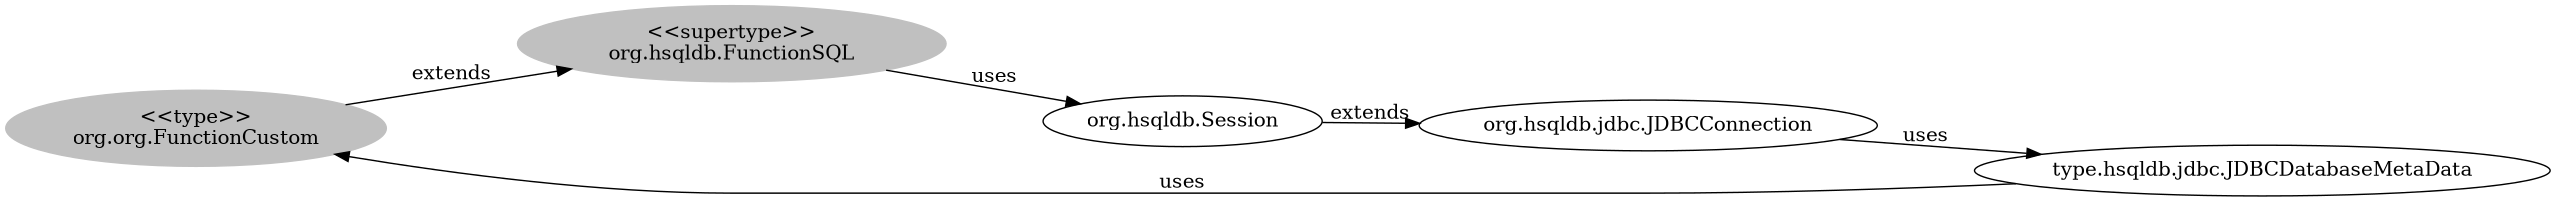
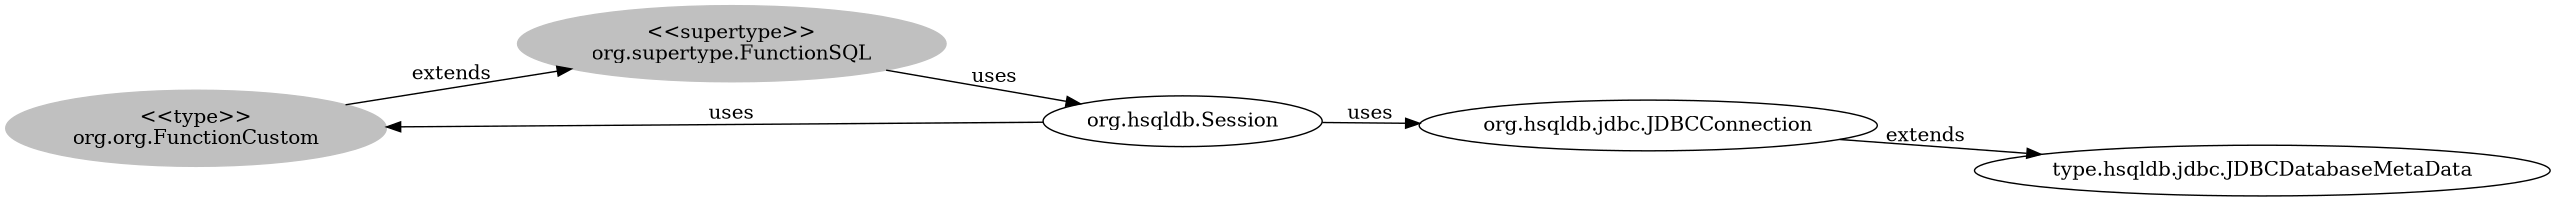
node "<<supertype>> org.hsqldb.FunctionSQL": label "<<supertype>> org.hsqldb.FunctionSQL" -> "<<supertype>> org.supertype.FunctionSQL"
edge "org.hsqldb.Session" -> "org.hsqldb.jdbc.JDBCConnection": label "extends" -> "uses"
edge "org.hsqldb.jdbc.JDBCConnection" -> "type.hsqldb.jdbc.JDBCDatabaseMetaData": label "uses" -> "extends"
edge "type.hsqldb.jdbc.JDBCDatabaseMetaData" -> "<<type>> org.org.FunctionCustom": now "org.hsqldb.Session" -> "<<type>> org.org.FunctionCustom"
